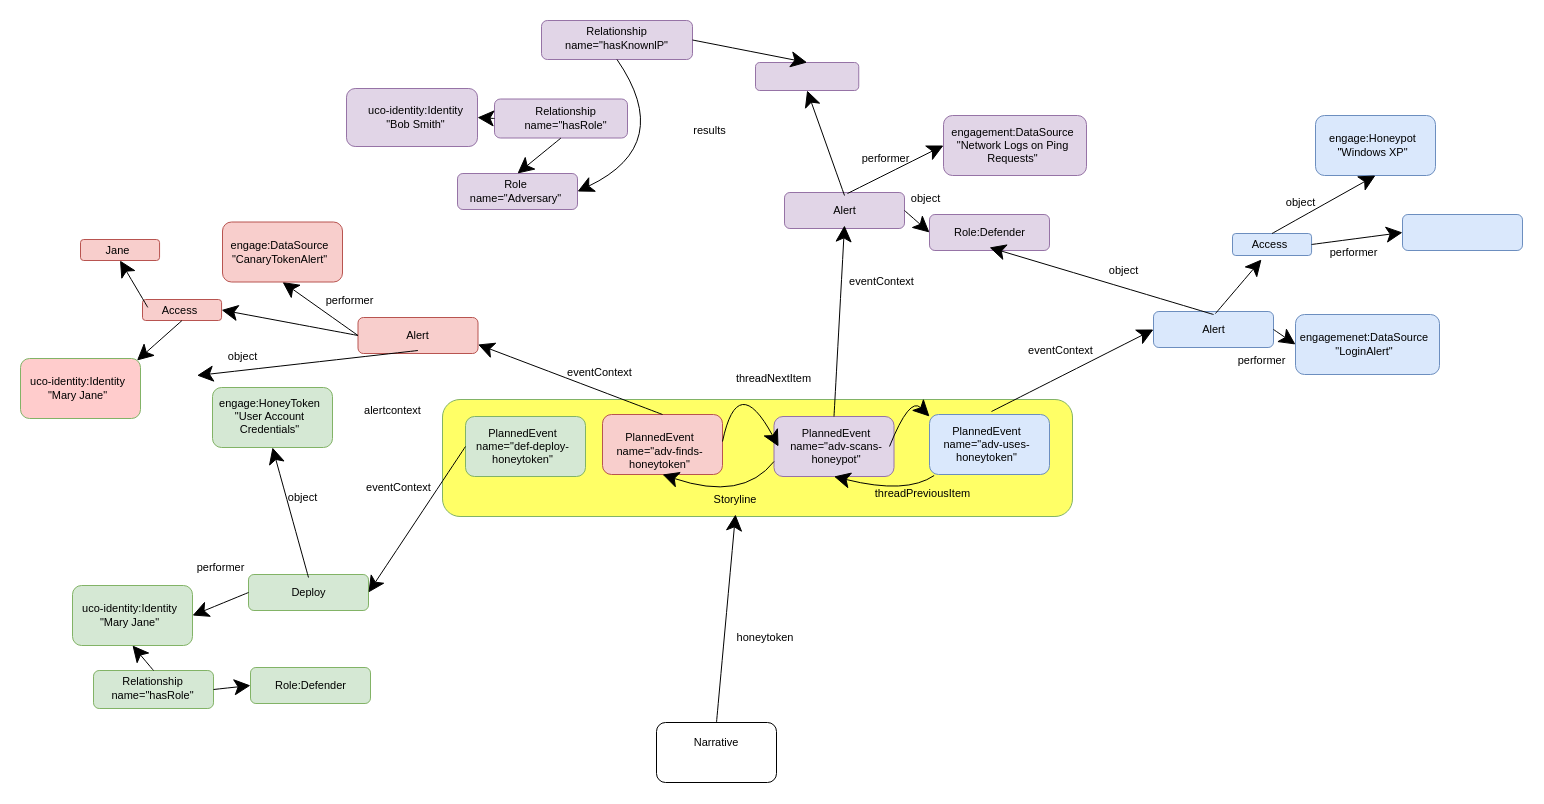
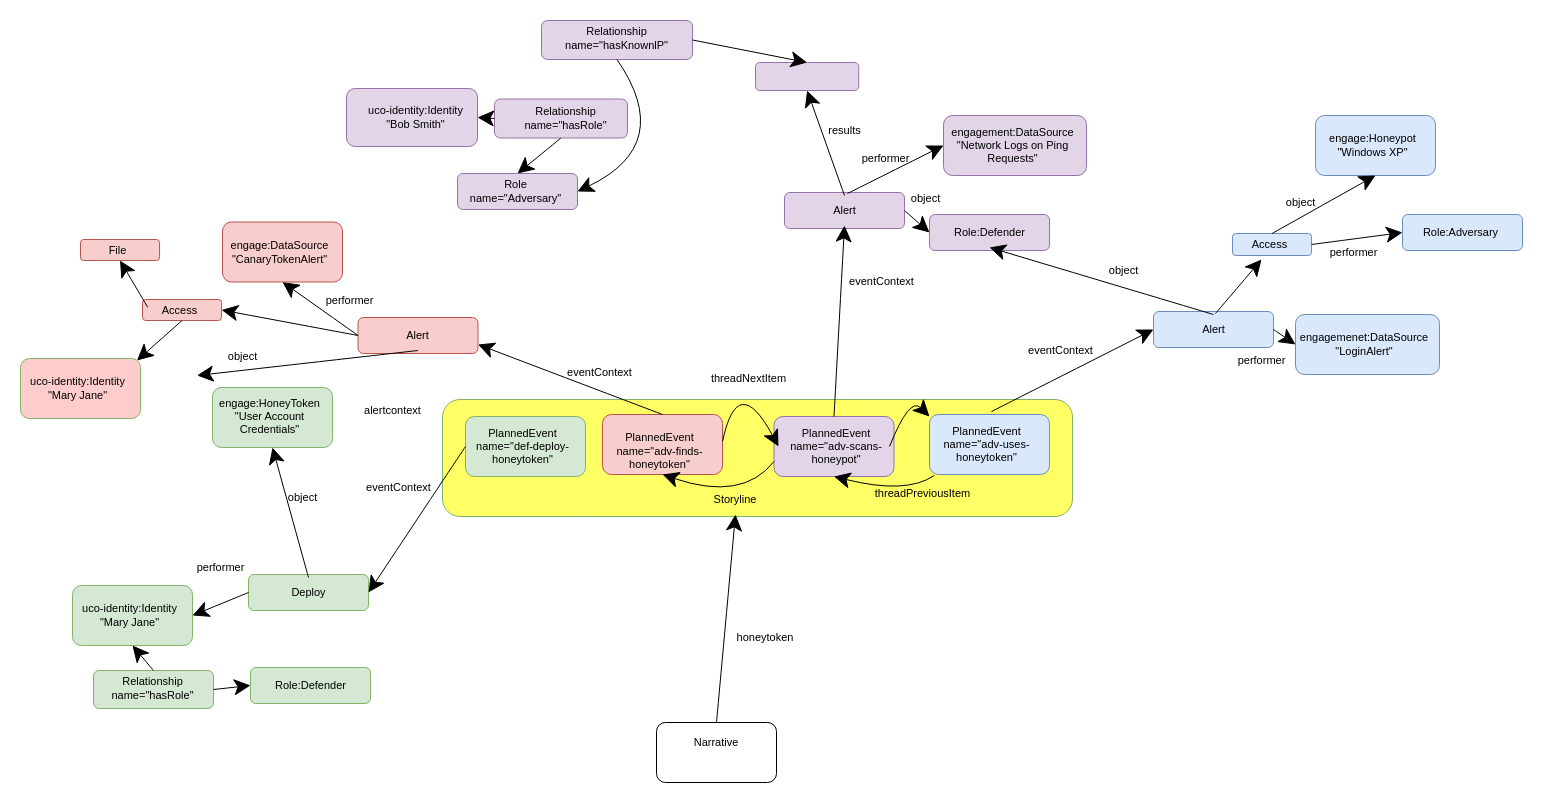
node "results": moved (710, 130) -> (845, 130)
node "Role:Adversary": added
node "Jane": label "Jane" -> "File"
node "threadNextItem": moved (774, 378) -> (749, 378)
